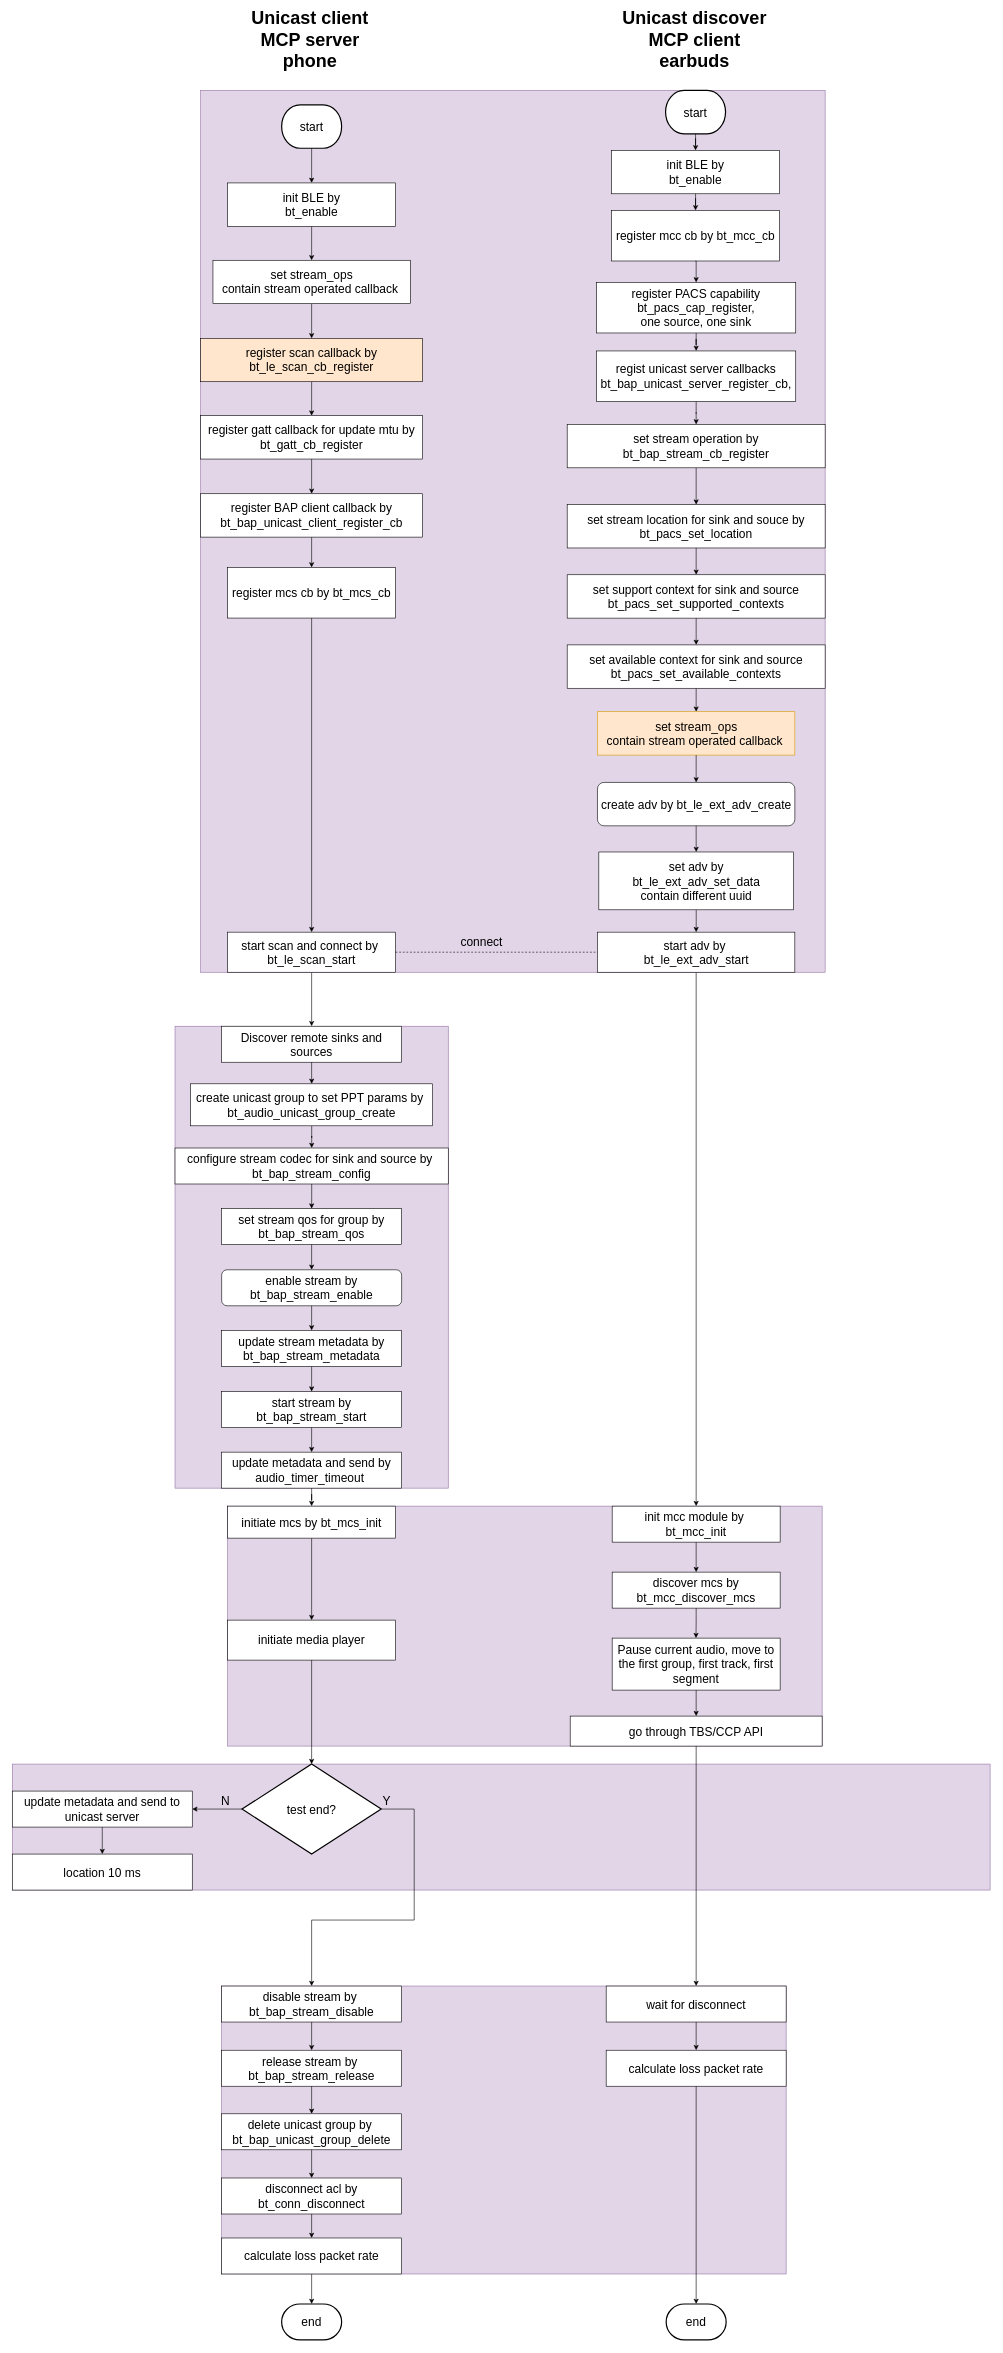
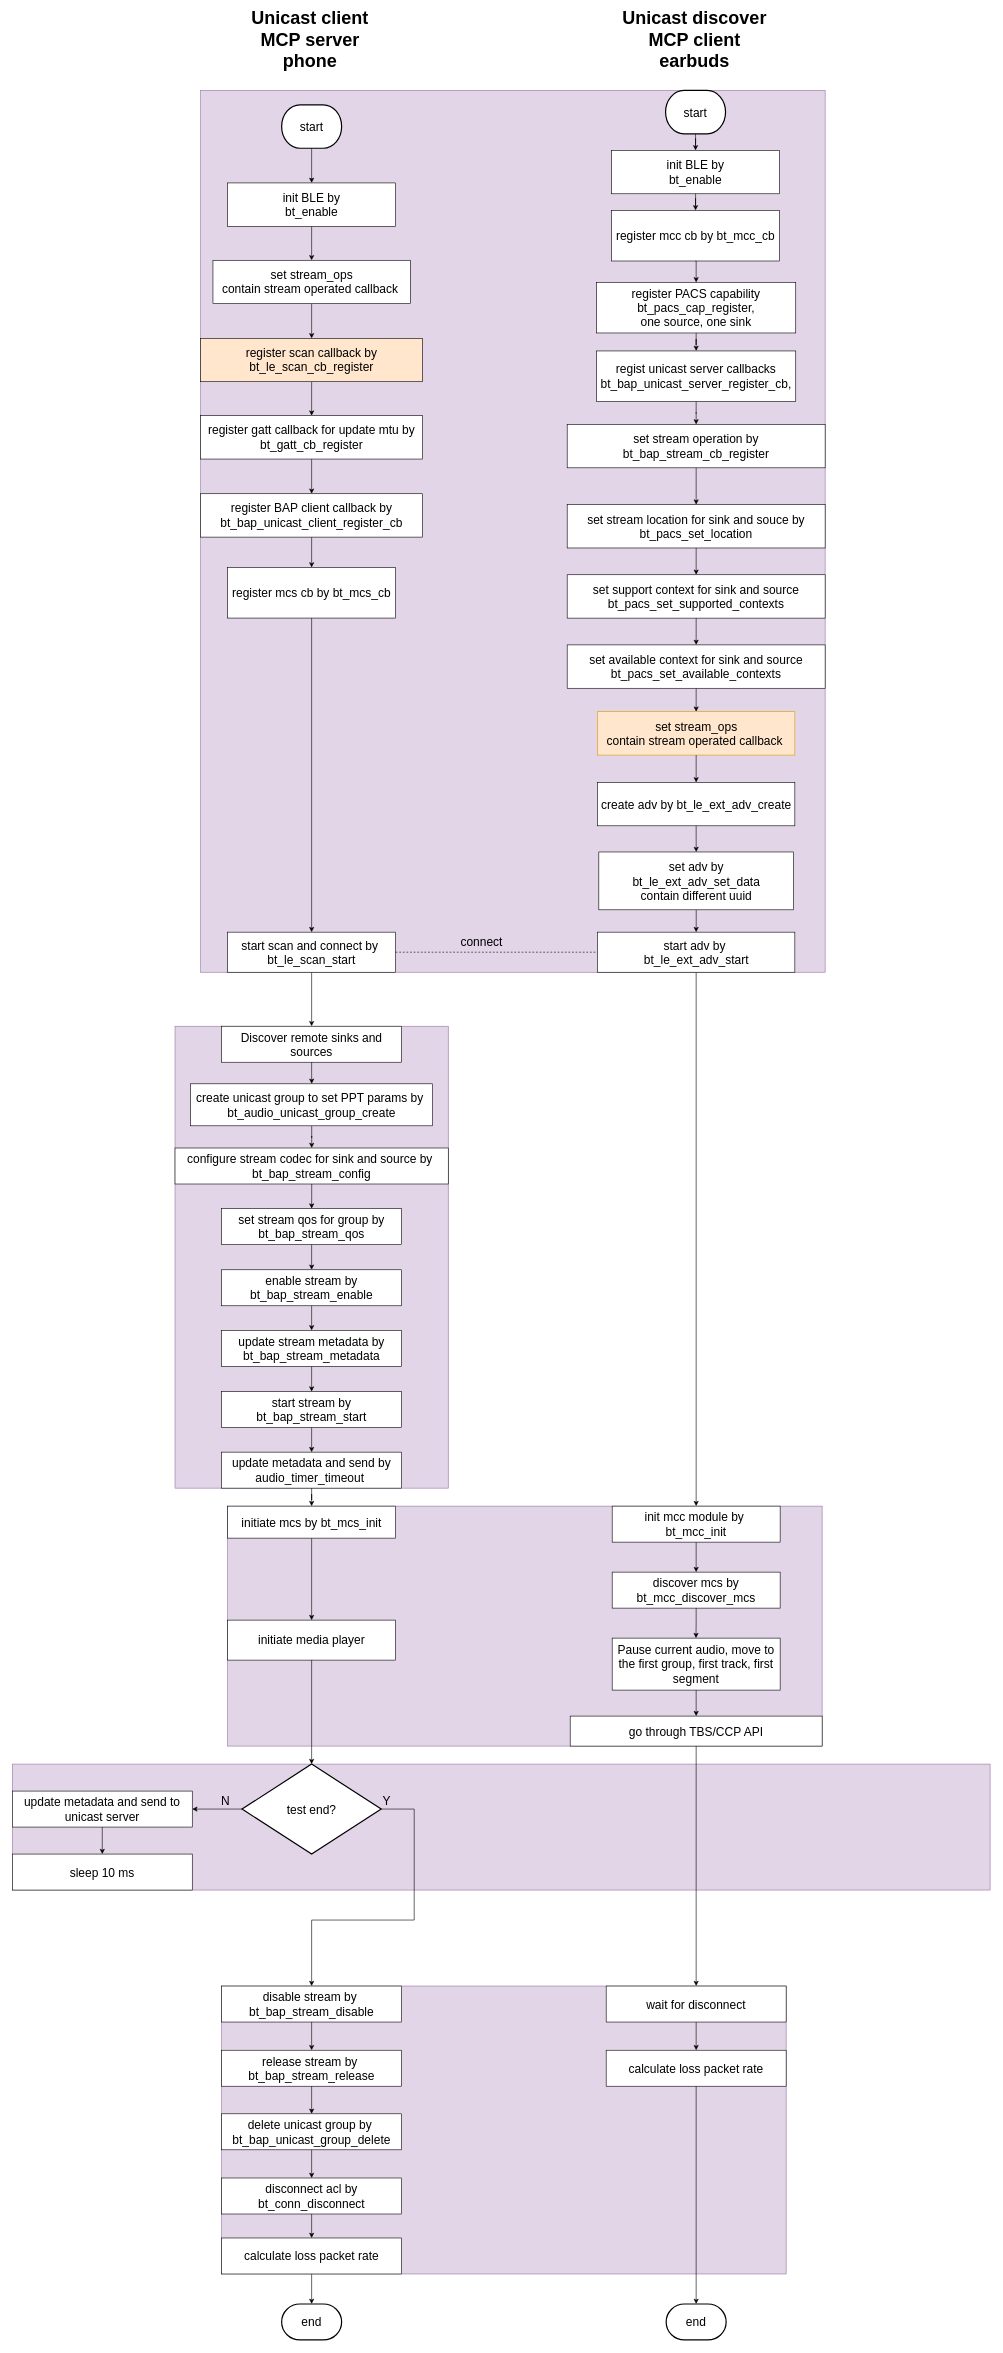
node "create adv by bt_le_ext_adv_create": shape rounded rectangle -> rectangle
node "enable stream by bt_bap_stream_enable": shape rounded rectangle -> rectangle
node "location 10 ms": label "location 10 ms" -> "sleep 10 ms"
